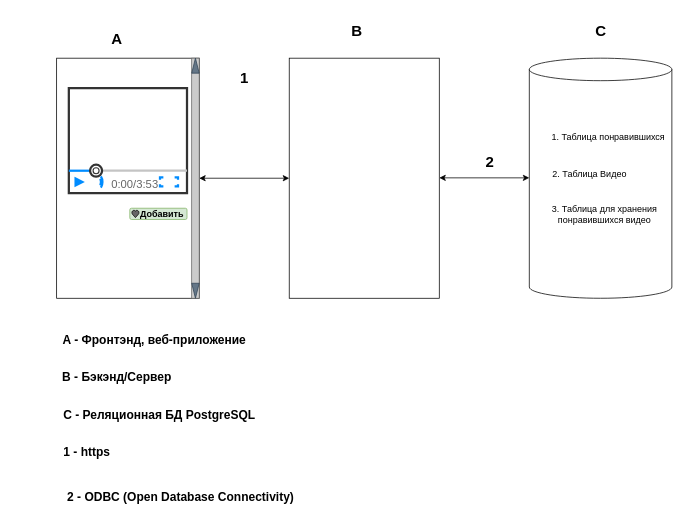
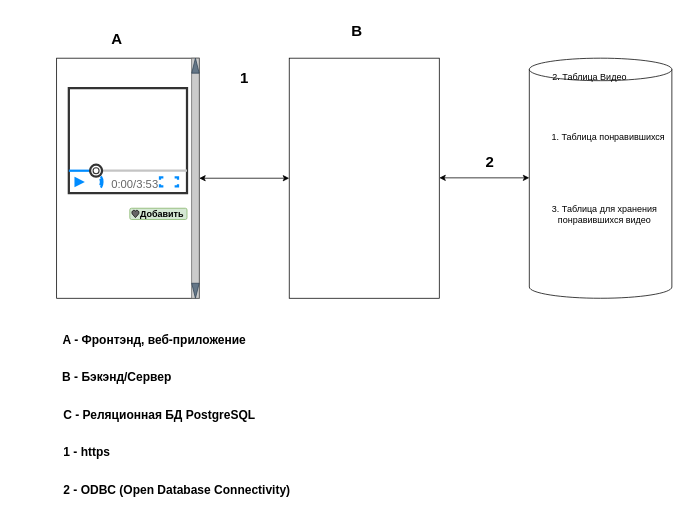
node "C": removed
node "2. Таблица Видео": moved (589, 174) -> (589, 77)
node "2 - ODBC (Open Database Connectivity)": moved (180, 497) -> (177, 489)
